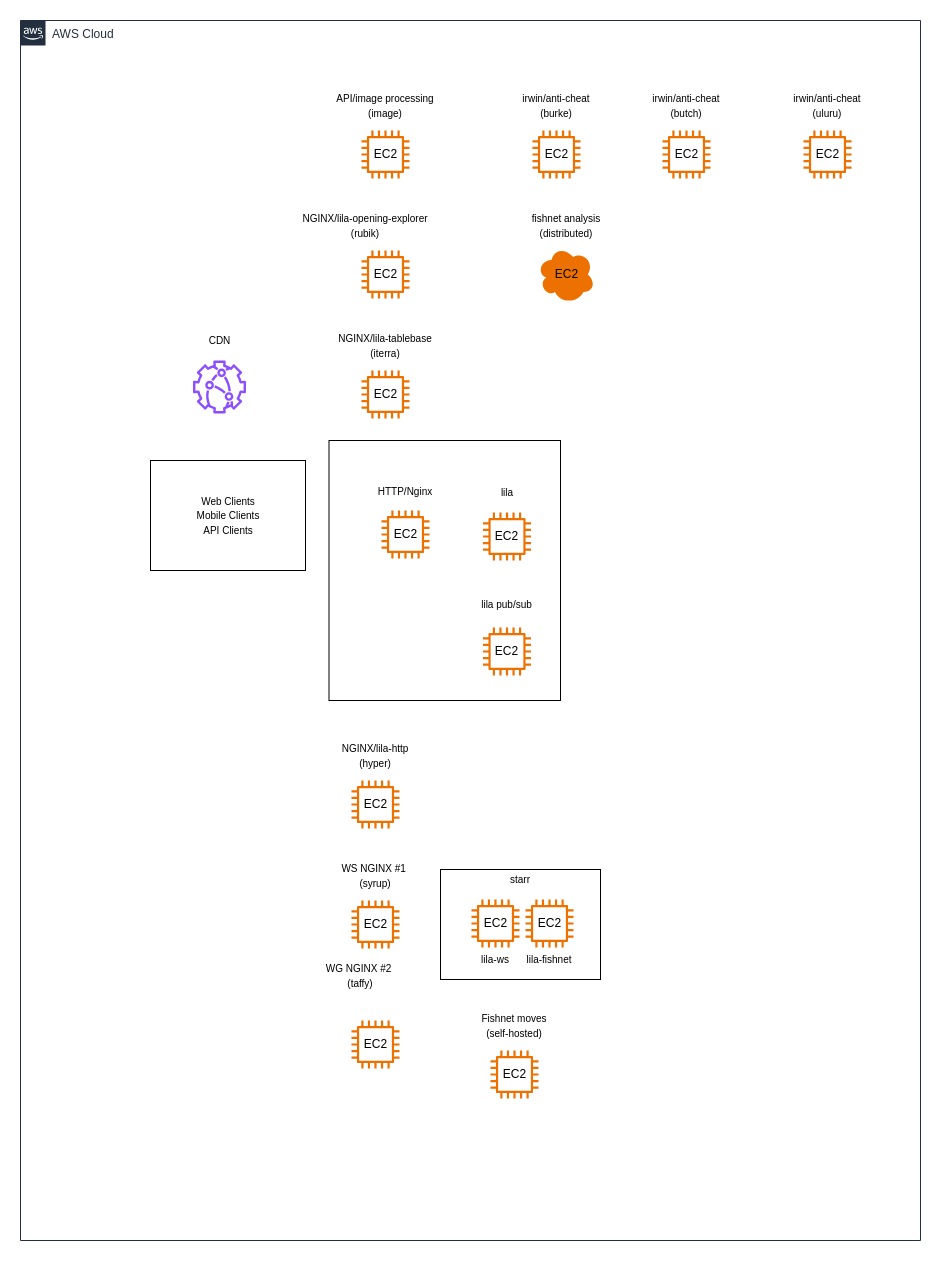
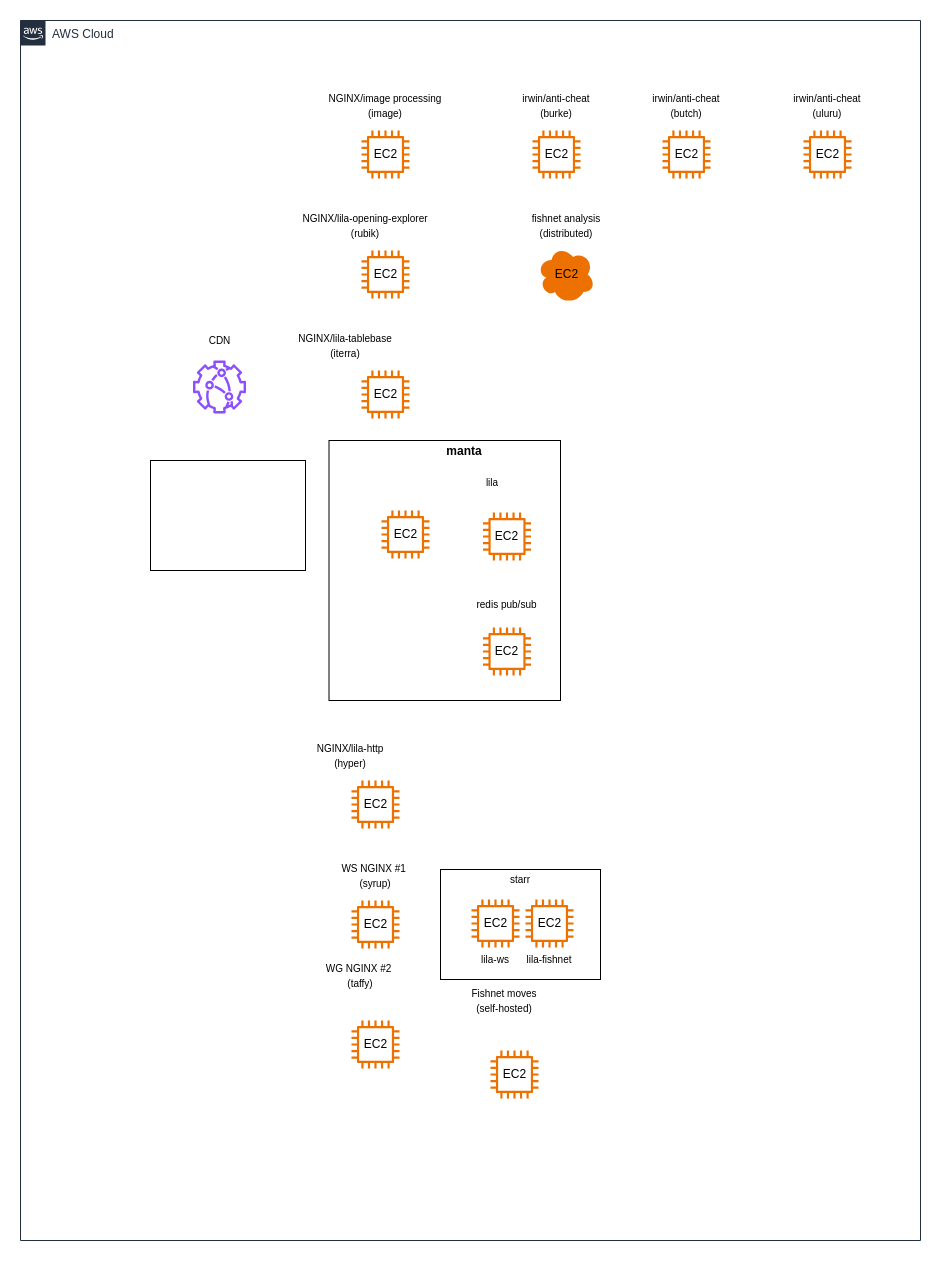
node "API/image processing (image)": label "API/image processing (image)" -> "NGINX/image processing (image)"
node "NGINX/lila-tablebase (iterra)": moved (386, 346) -> (346, 346)
node "manta": added
node "HTTP/Nginx": removed
node "lila": moved (507, 492) -> (492, 482)
node "Web Clients Mobile Clients API Clients": removed
node "lila pub/sub": label "lila pub/sub" -> "redis pub/sub"
node "NGINX/lila-http (hyper)": moved (376, 756) -> (351, 756)
node "Fishnet moves (self-hosted)": moved (515, 1026) -> (505, 1001)
